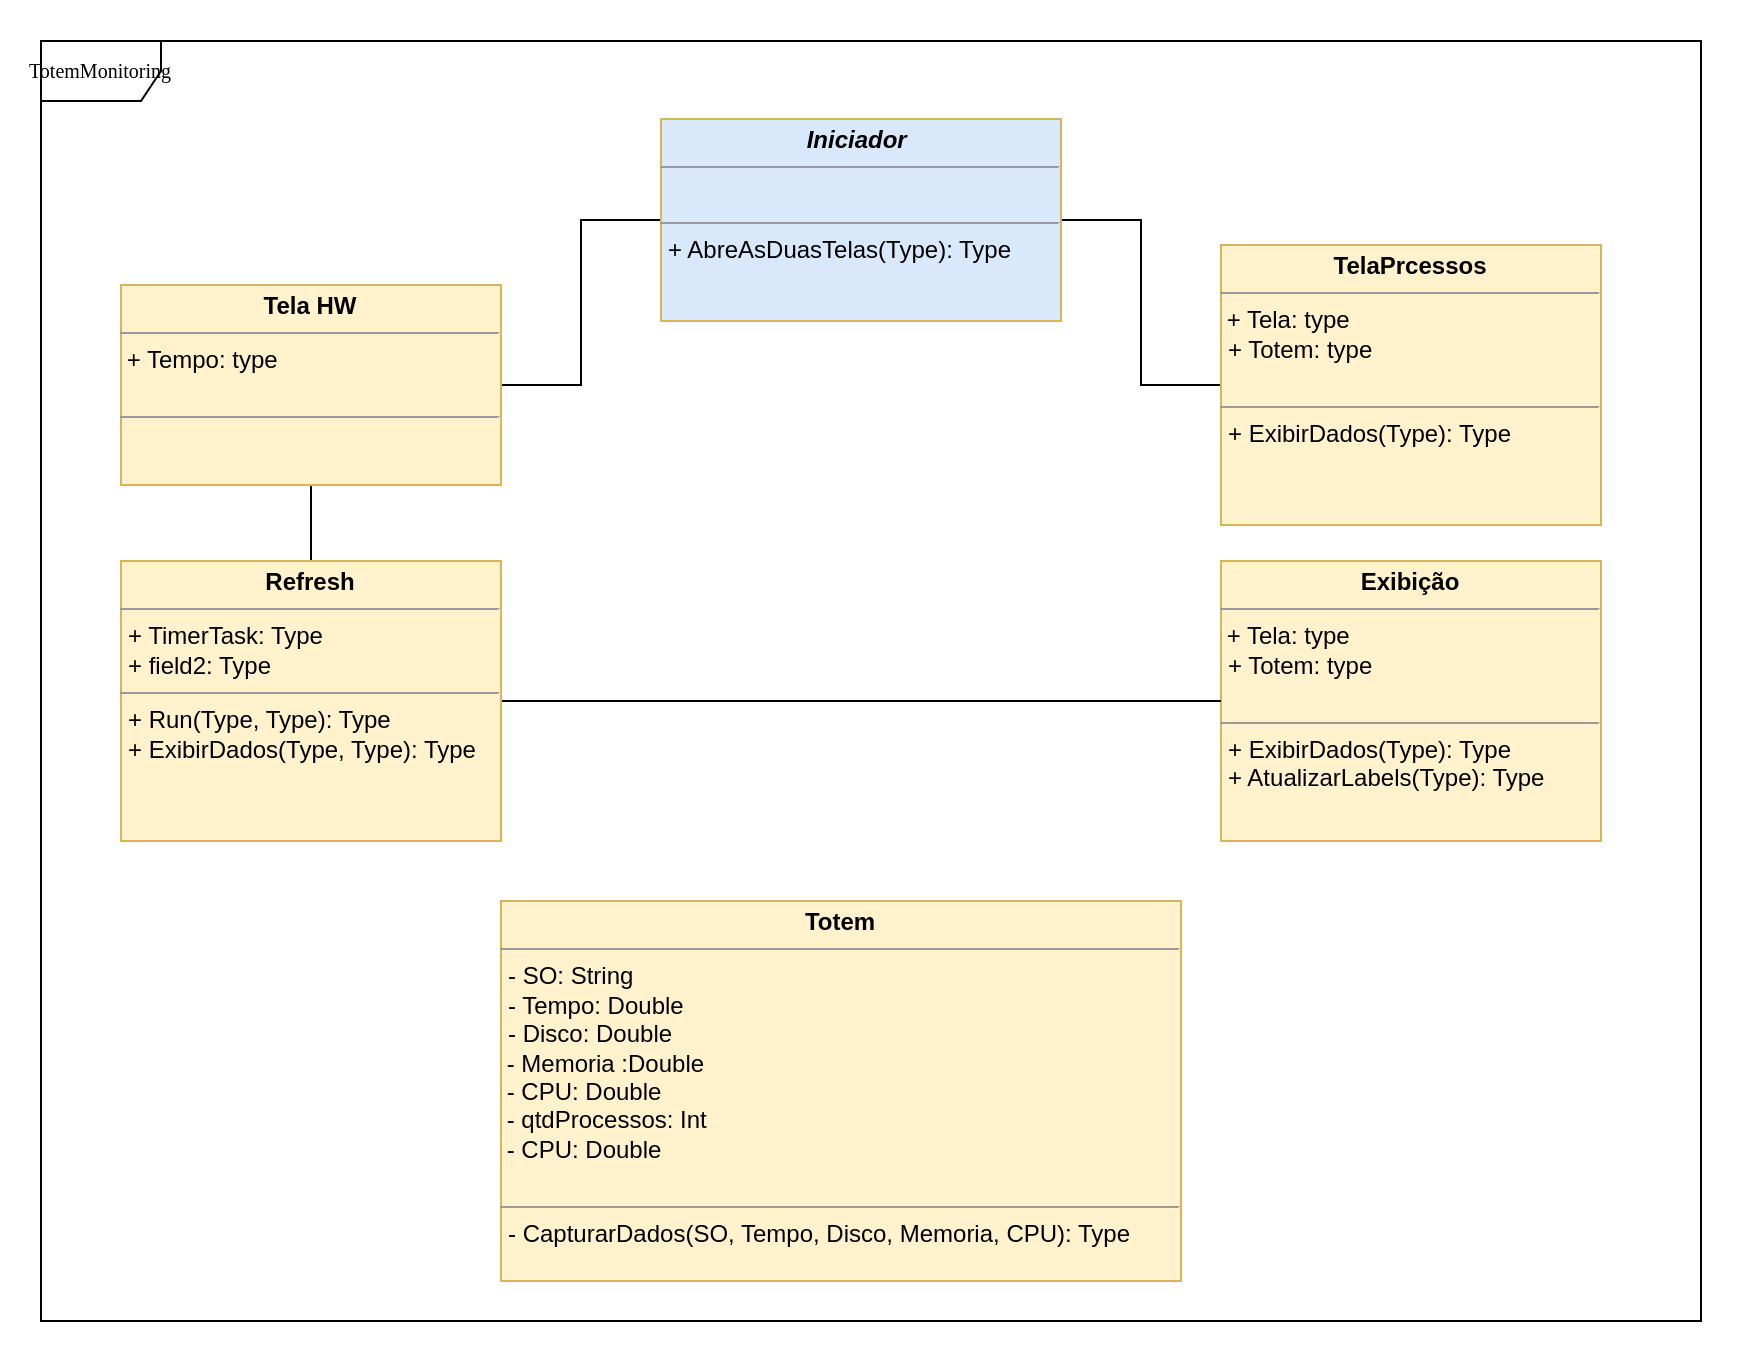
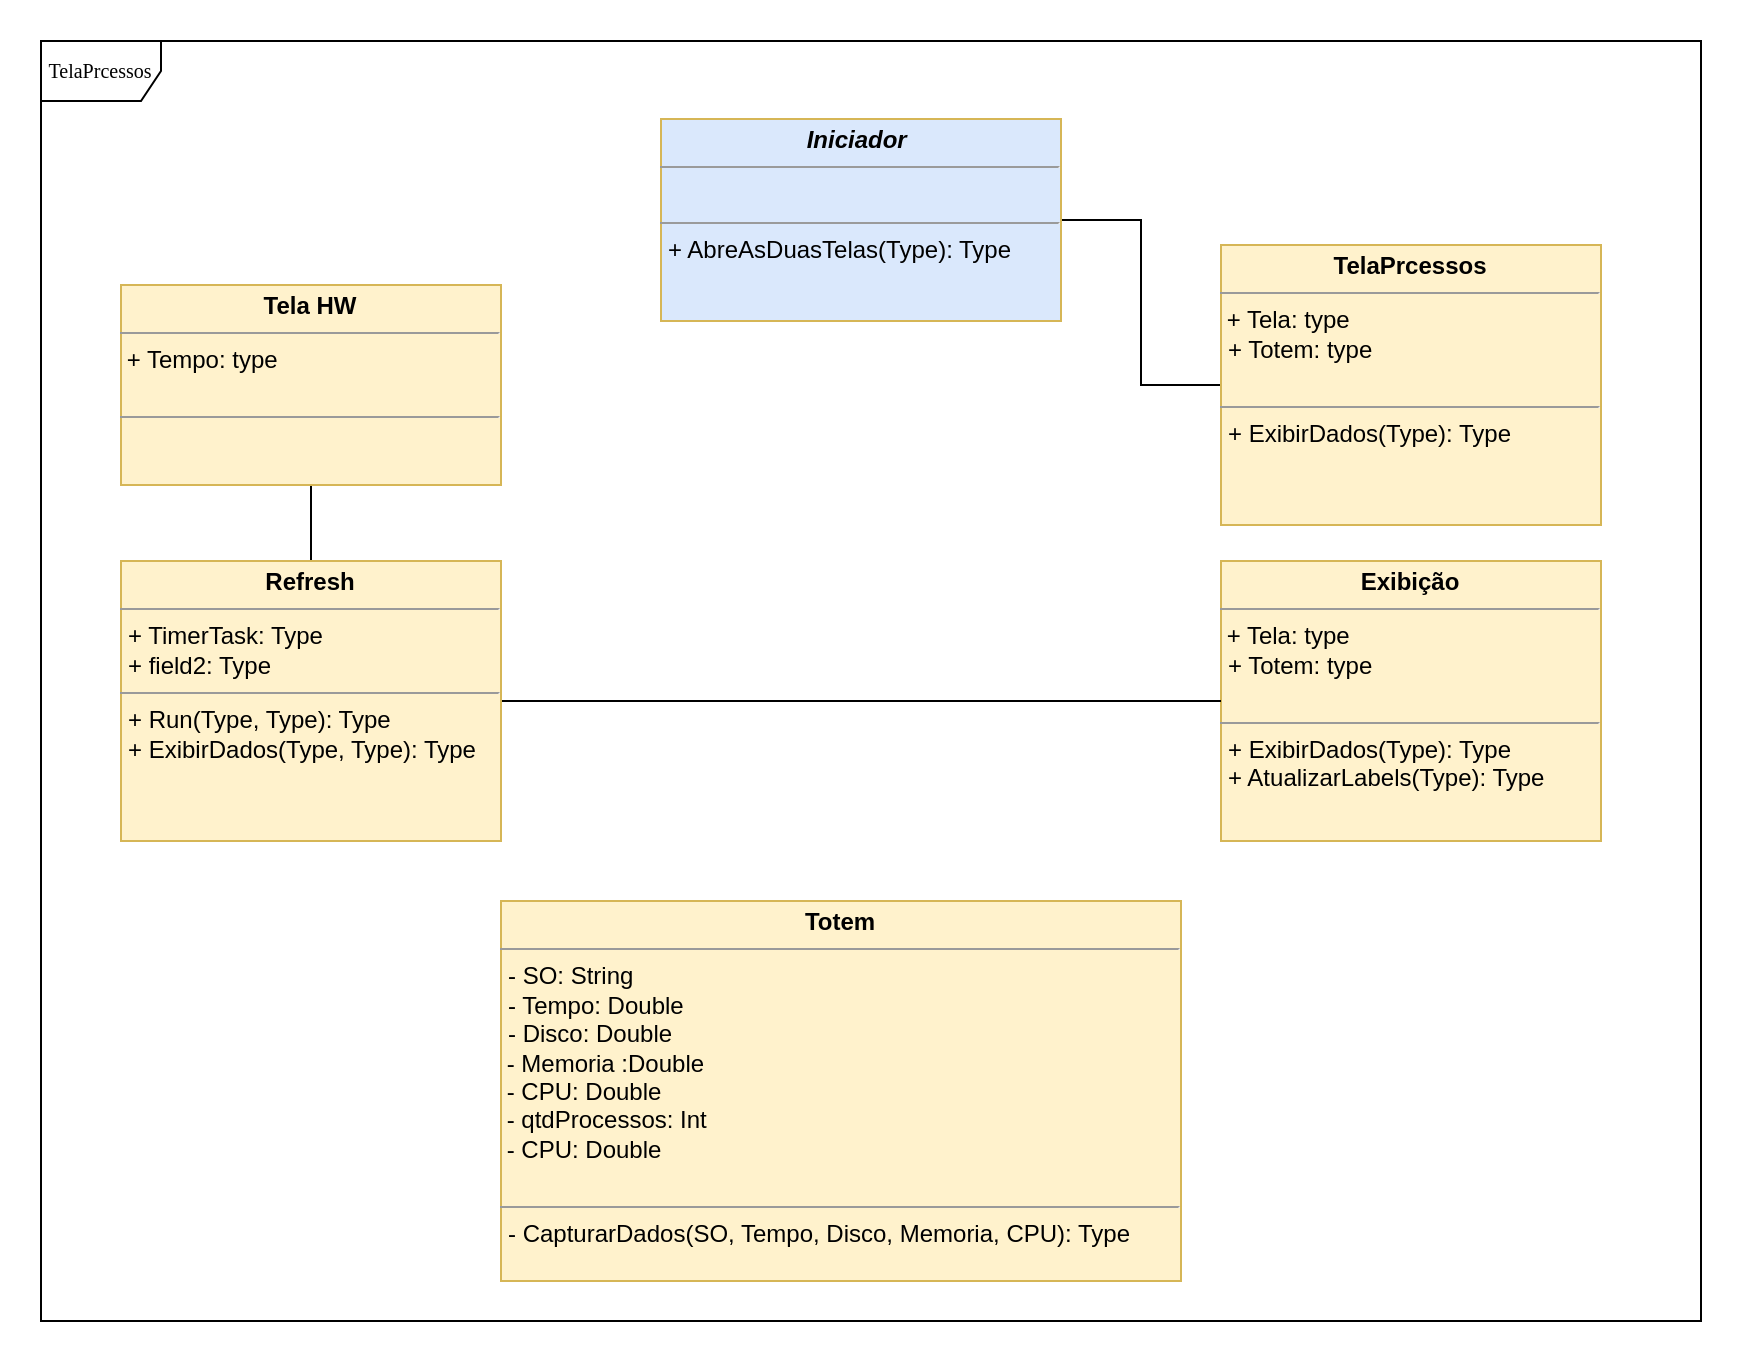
node "TotemMonitoring": label "TotemMonitoring" -> "TelaPrcessos"
edge "Iniciador + AbreAsDuasTelas(Type): Type" -- "Tela HW + Tempo: type": removed
